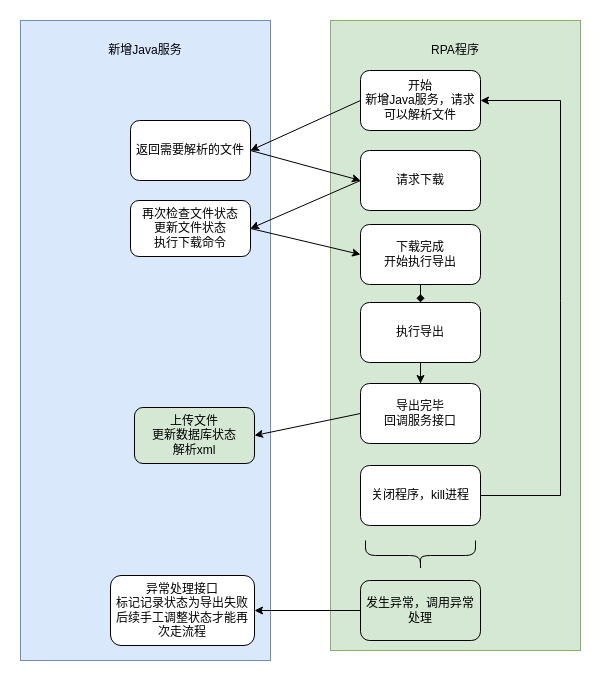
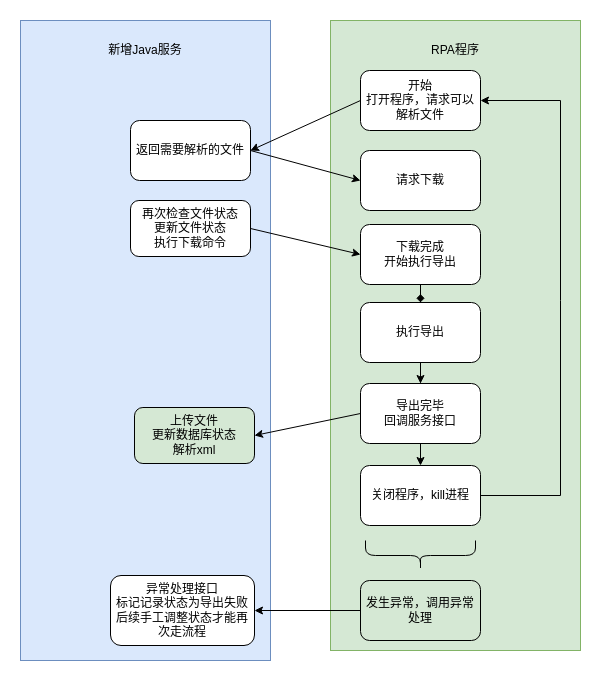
node "开始 新增Java服务，请求可以解析文件": label "开始 新增Java服务，请求可以解析文件" -> "开始 打开程序，请求可以解析文件"
edge "请求下载" -> "再次检查文件状态 更新文件状态 执行下载命令": removed
edge "导出完毕 回调服务接口" -> "关闭程序，kill进程": added
